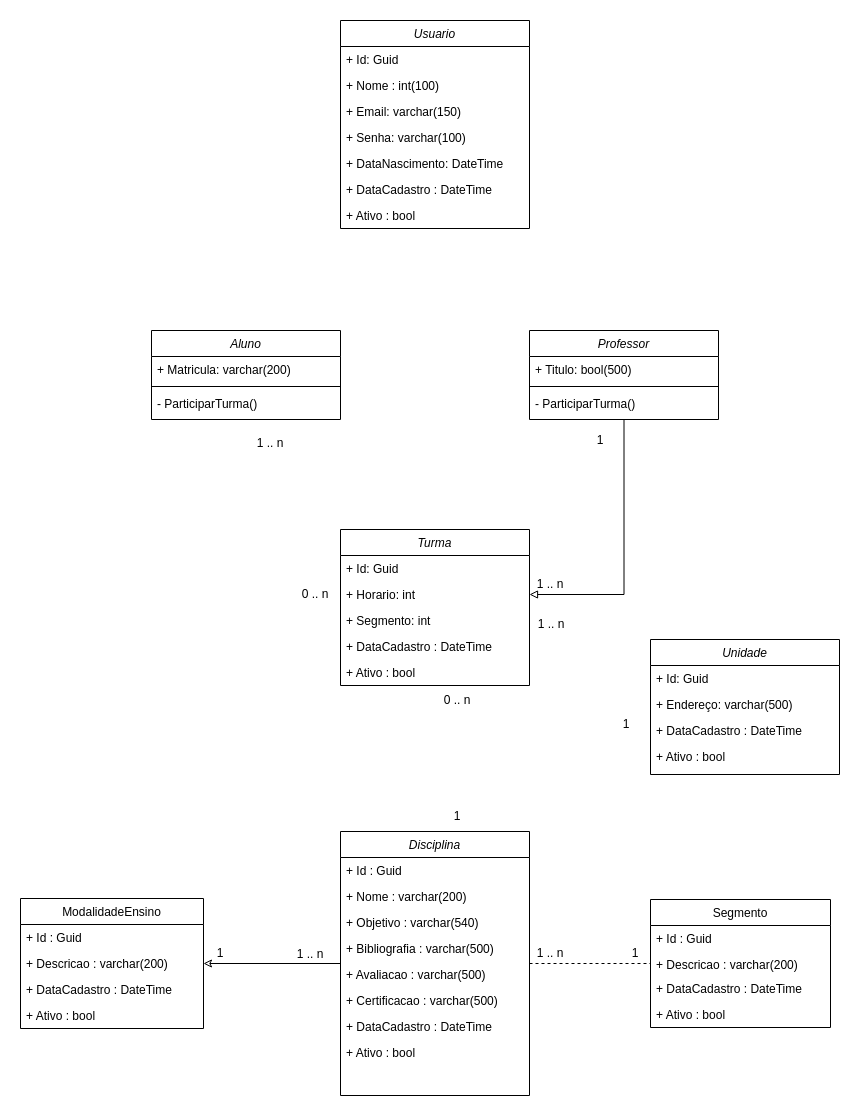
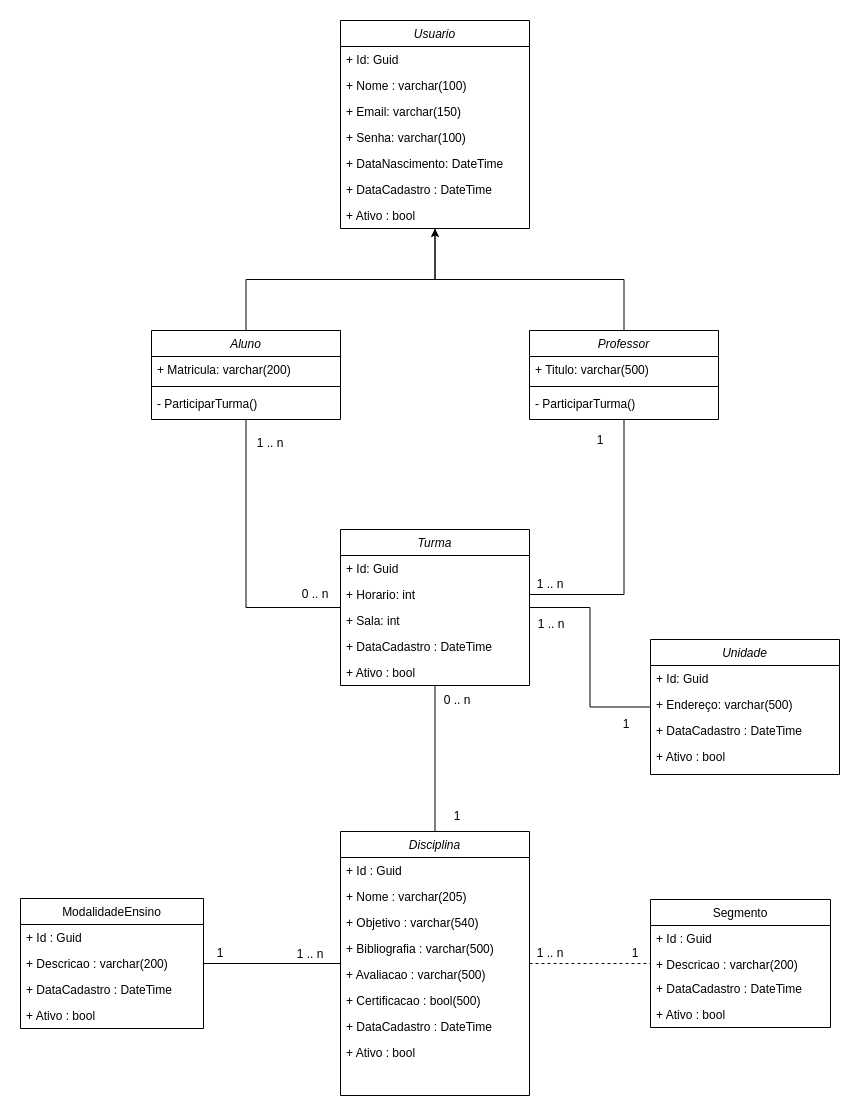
node "+ Nome : int(100)": label "+ Nome : int(100)" -> "+ Nome : varchar(100)"
edge "Usuario" -- "Aluno": added
edge "Professor" -> "Usuario": added
node "+ Titulo: bool(500)": label "+ Titulo: bool(500)" -> "+ Titulo: varchar(500)"
edge "Aluno" -- "Turma": added
edge "Professor" -> "+ Horario: int": arrowhead block -> none
node "+ Segmento: int": label "+ Segmento: int" -> "+ Sala: int"
edge "Turma" -- "Unidade": added
edge "Turma" -- "Disciplina": added
node "+ Nome : varchar(200)": label "+ Nome : varchar(200)" -> "+ Nome : varchar(205)"
edge "Disciplina" -> "ModalidadeEnsino": arrowhead classic -> none
node "+ Certificacao : varchar(500)": label "+ Certificacao : varchar(500)" -> "+ Certificacao : bool(500)"
